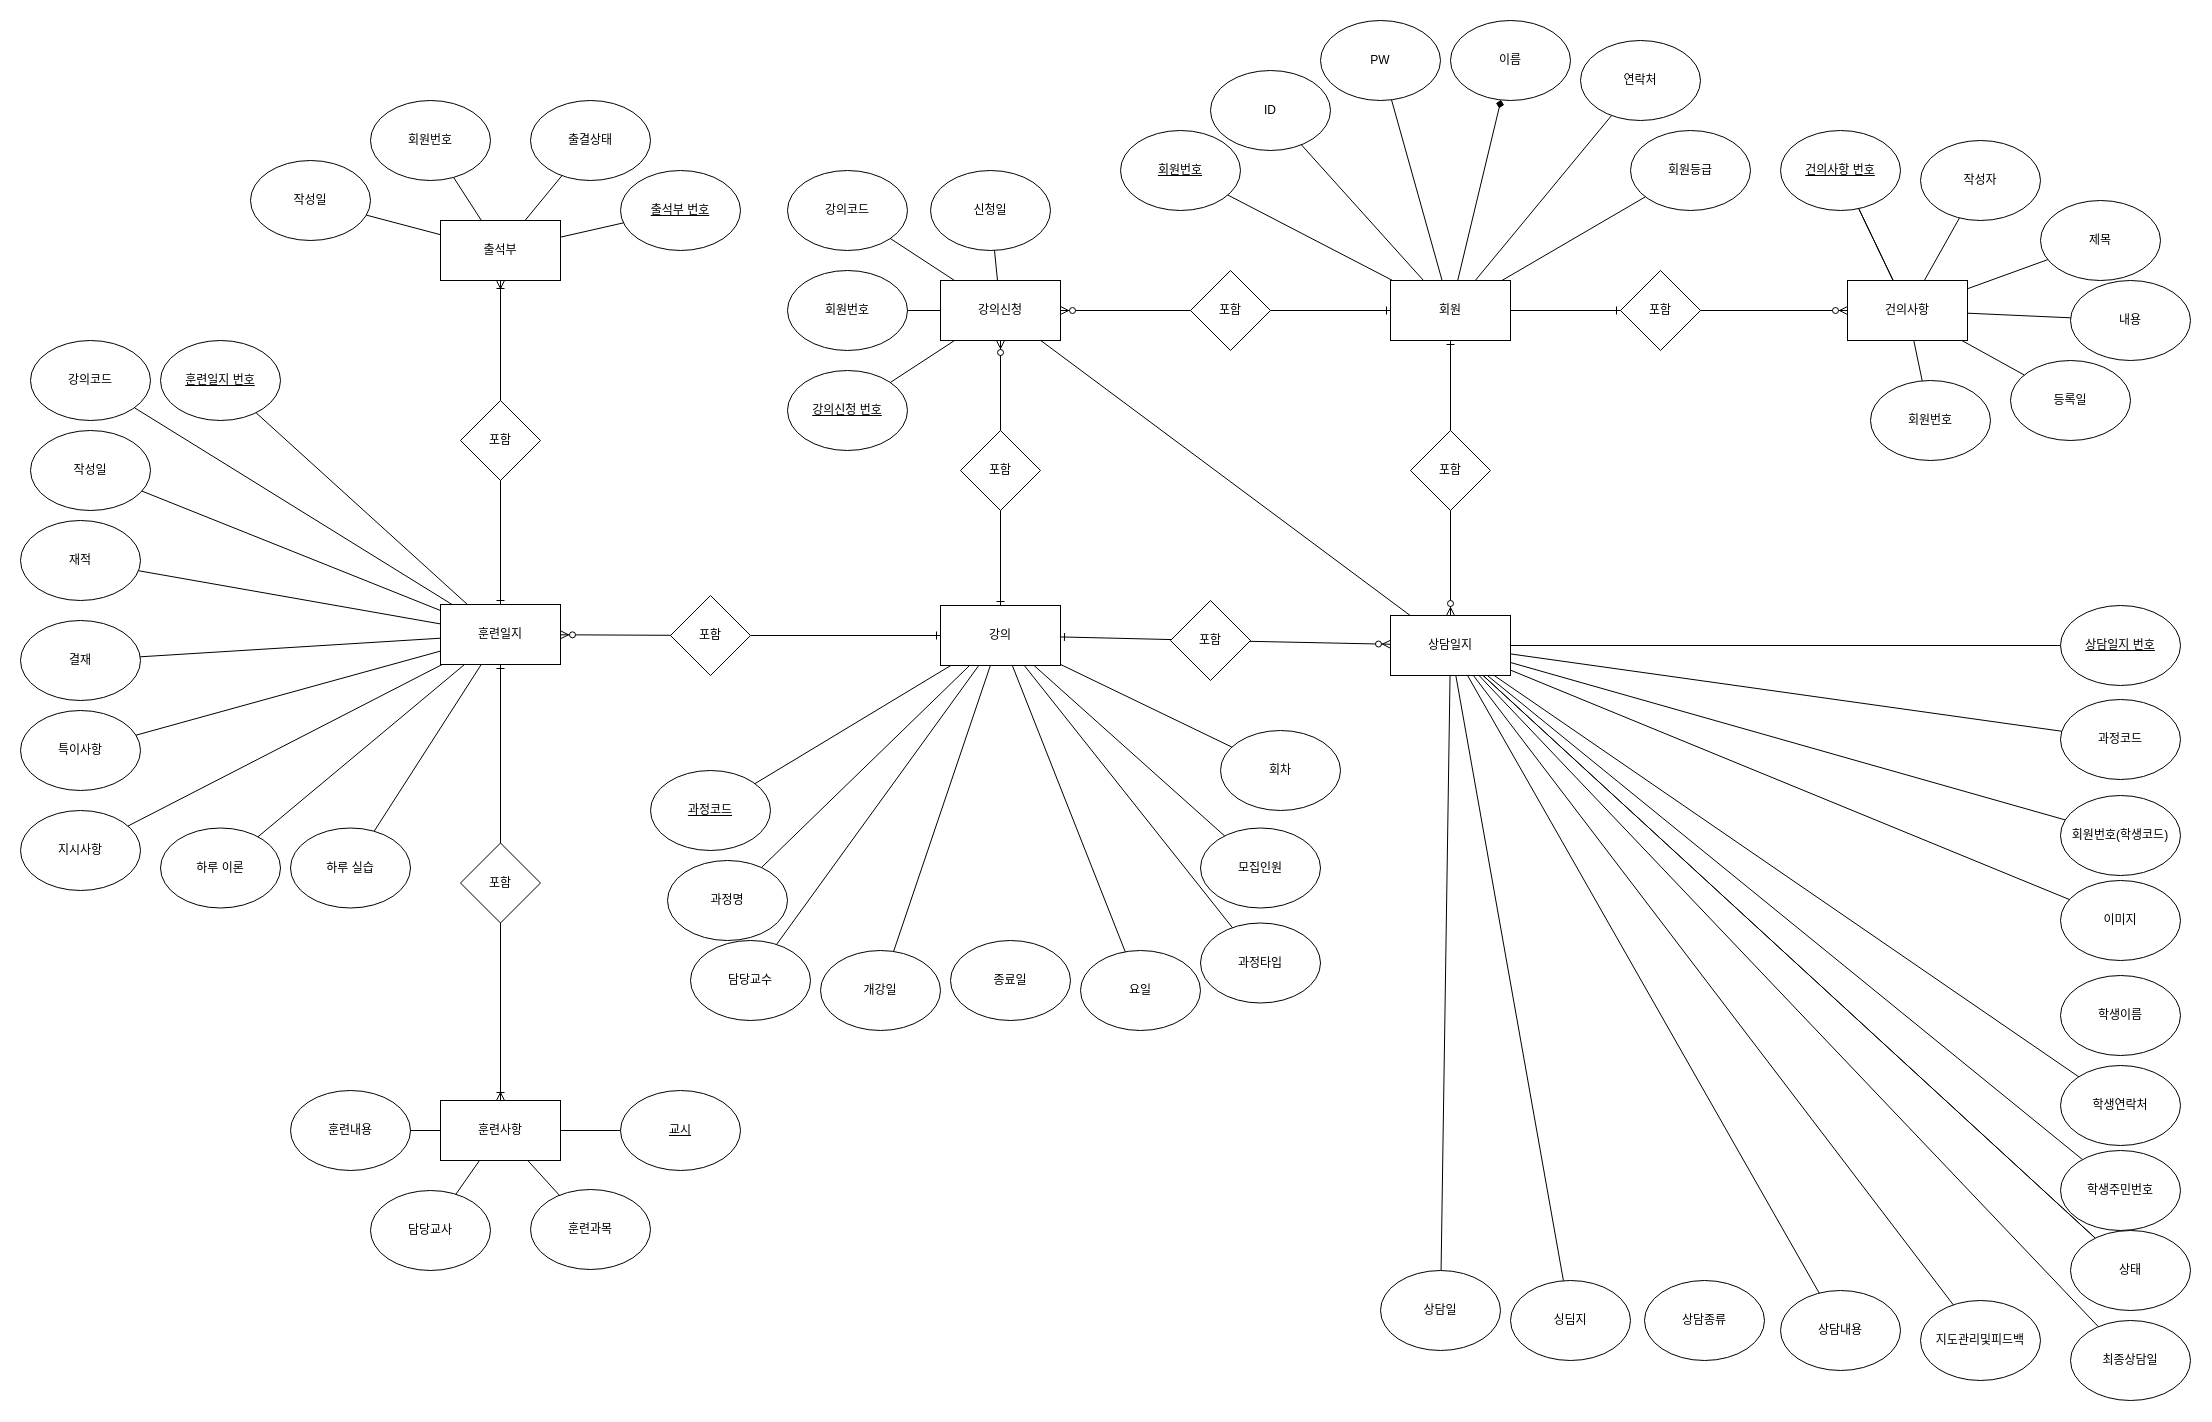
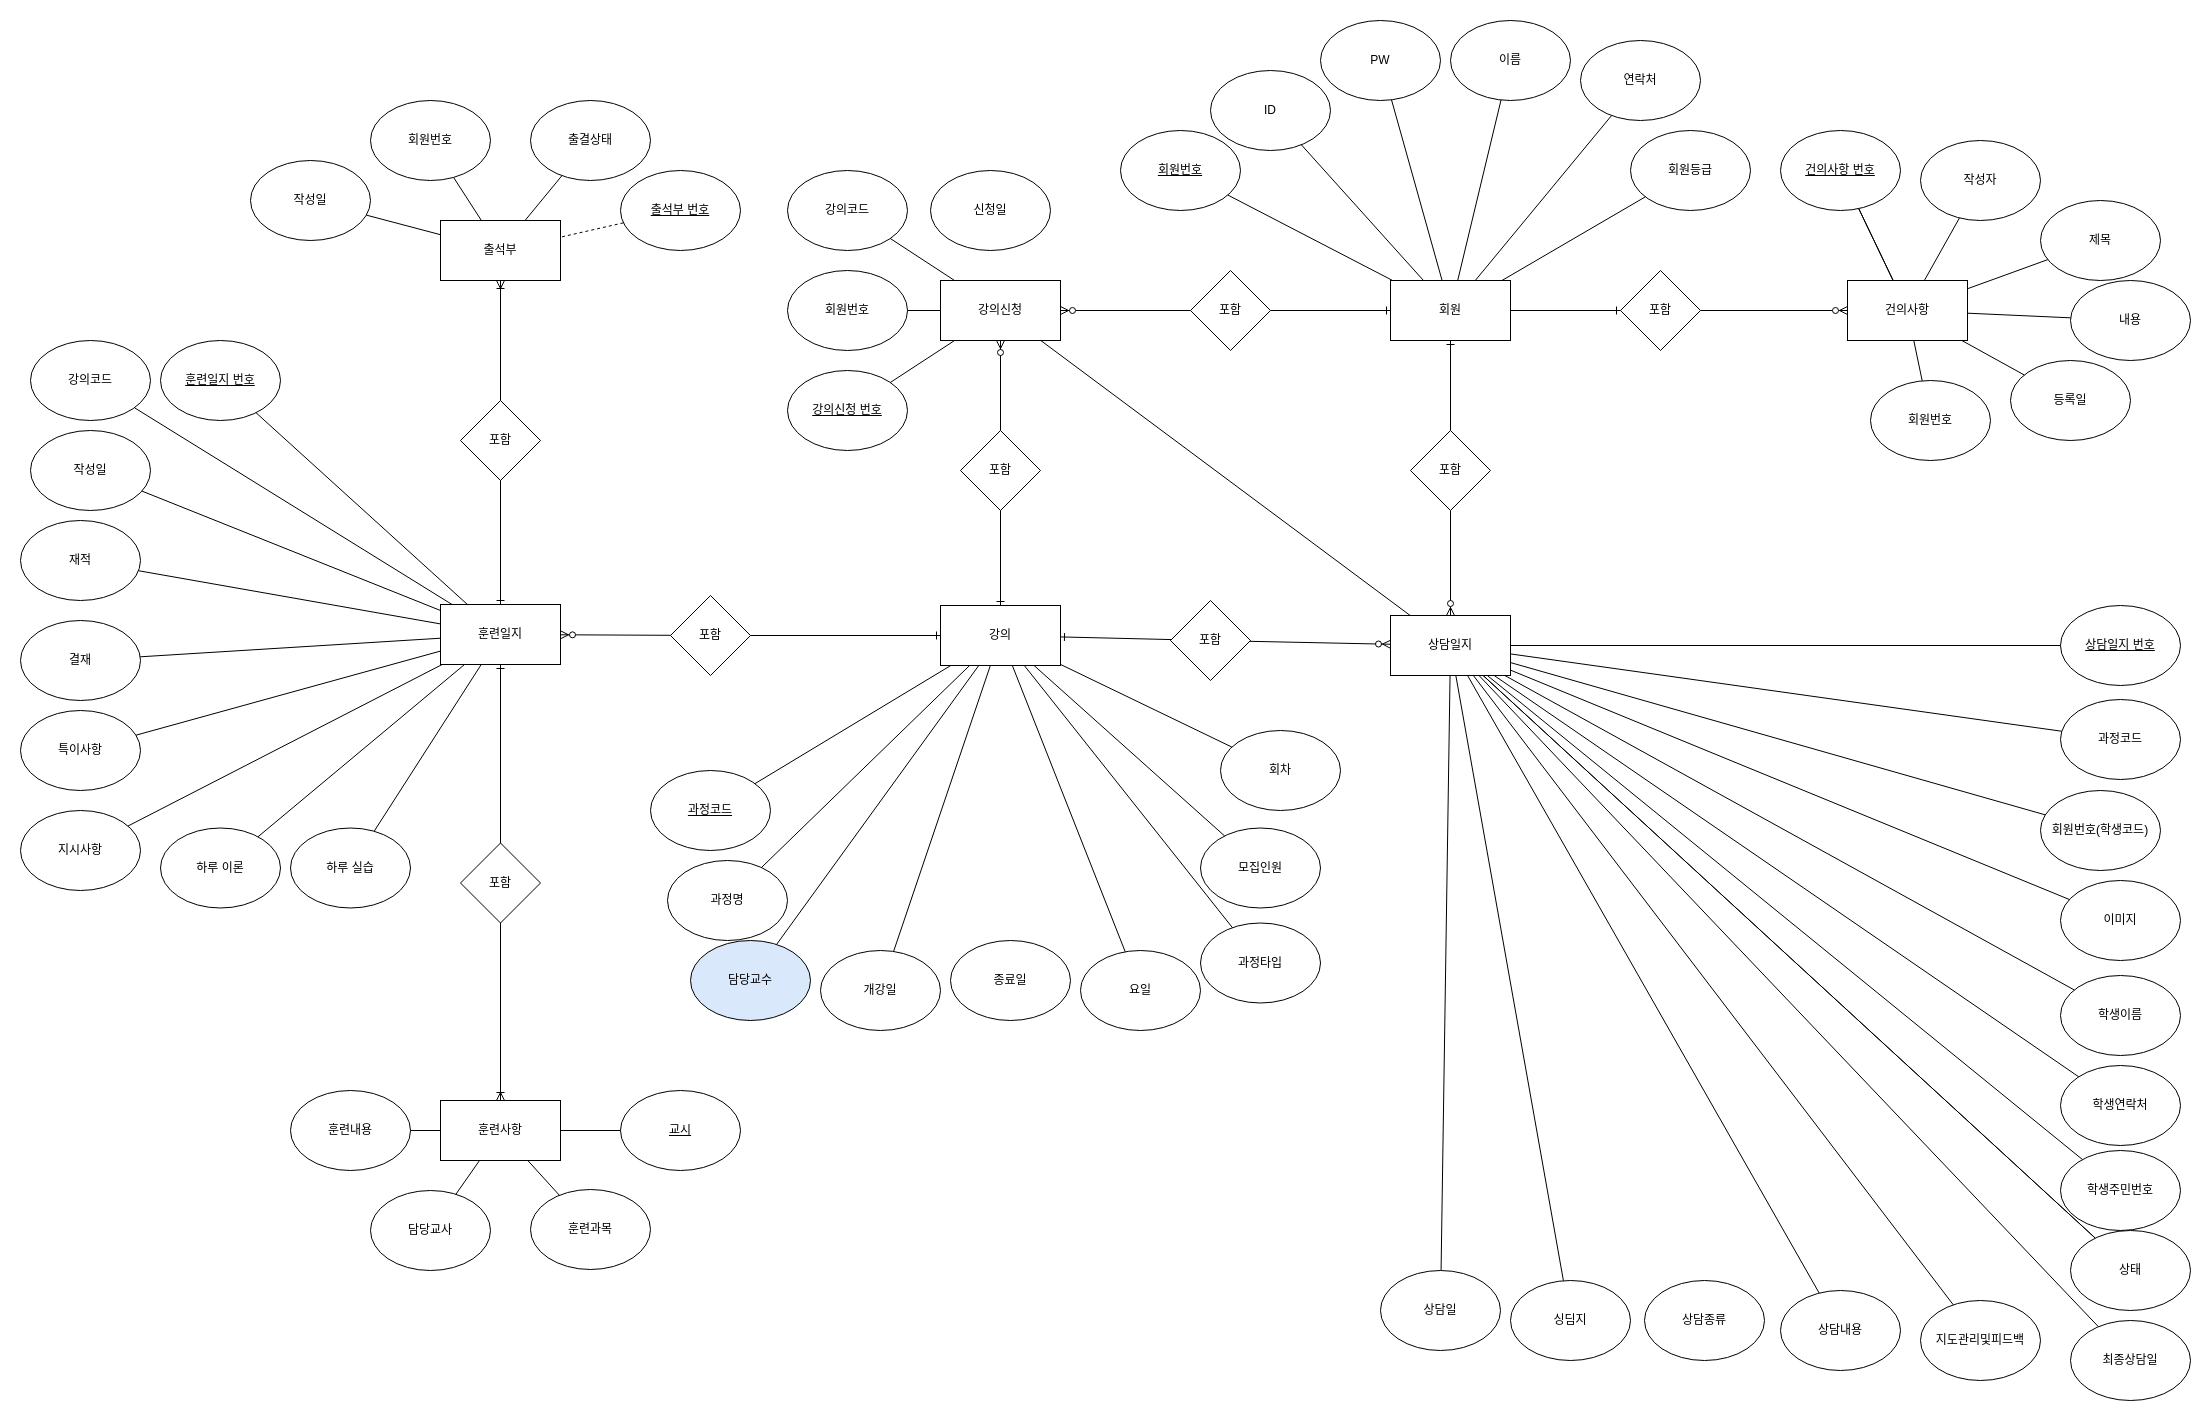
edge "회원" -> "이름": arrowhead diamond -> none
edge "출석부 번호" -- "출석부": style solid -> dashed
edge "신청일" -- "강의신청": removed
edge "상담일지" -- "학생이름": added
node "회원번호(학생코드)": moved (2121, 836) -> (2101, 831)
node "담당교수": fillcolor #ffffff -> #dae8fc
